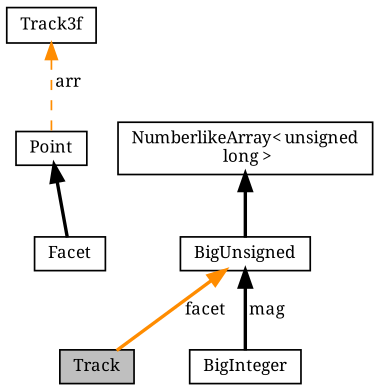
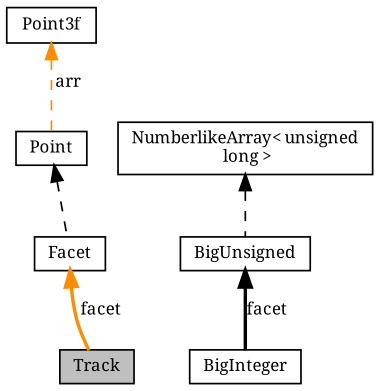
node "Track3f": label "Track3f" -> "Point3f"
edge "Facet" -> "Point": style bold -> dashed
edge "BigUnsigned" -> "NumberlikeArray< unsigned long >": style bold -> dashed
edge "BigInteger" -> "BigUnsigned": label " mag" -> " facet"
edge "Track" -> "BigUnsigned": now "Track" -> "Facet"
